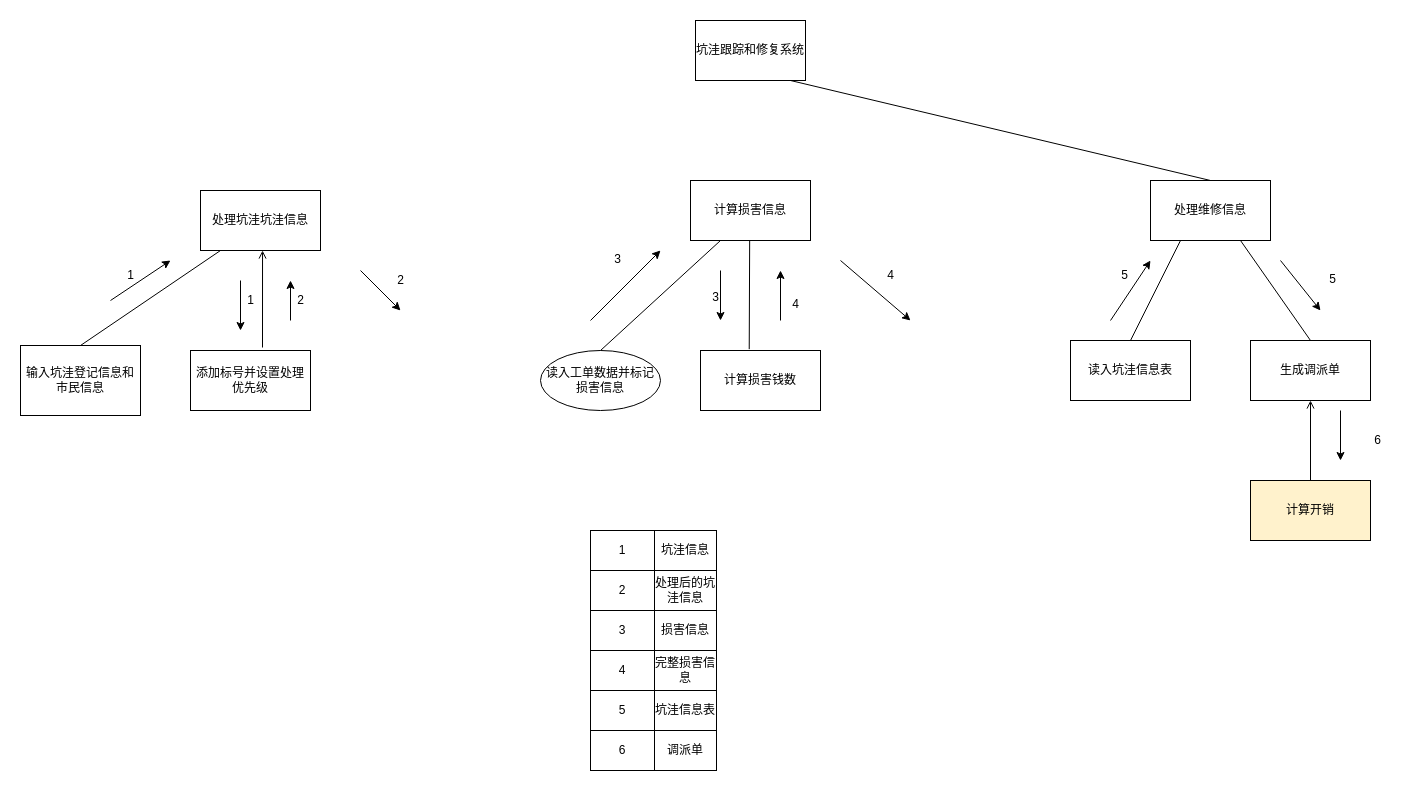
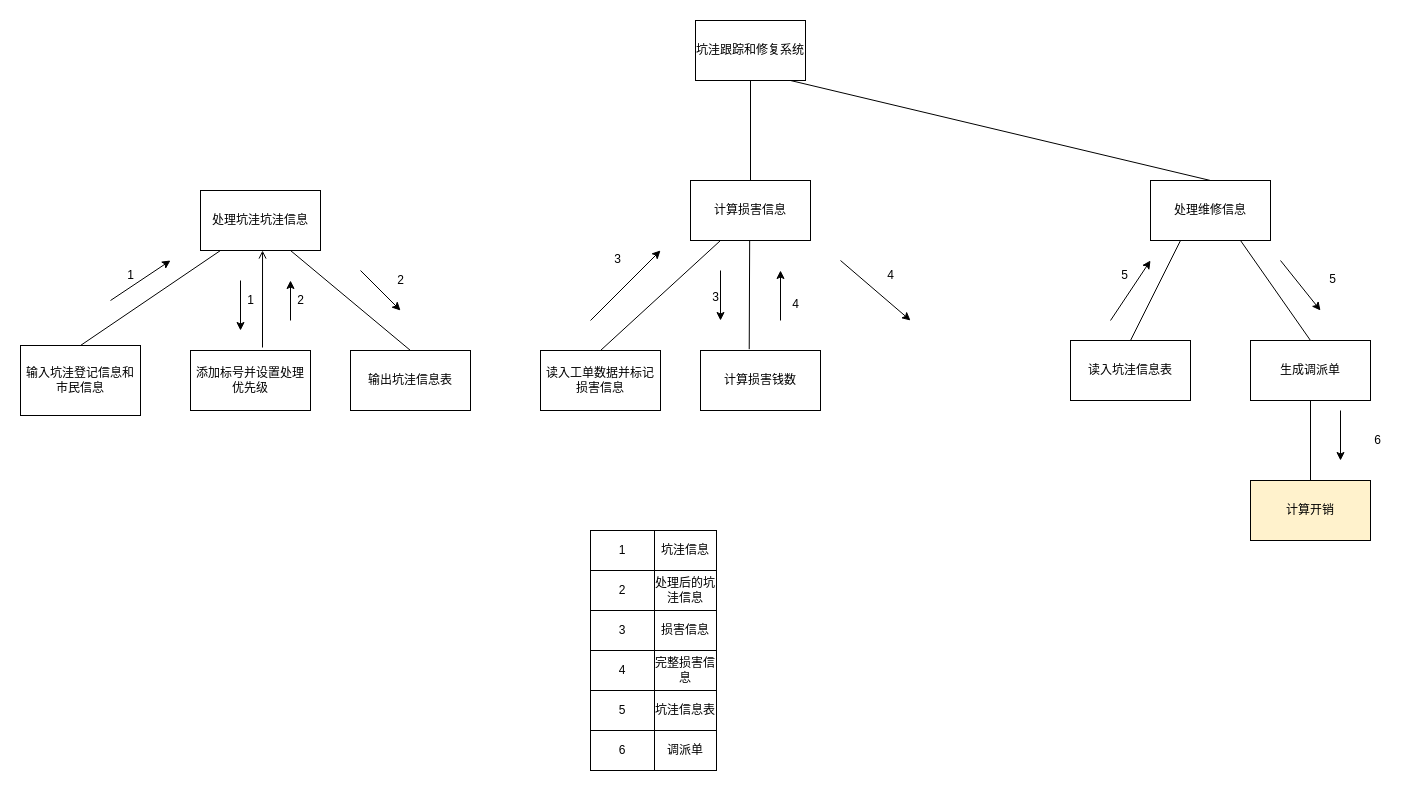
edge "坑洼跟踪和修复系统" -- "计算损害信息": added
edge "处理坑洼坑洼信息" -- "输出坑洼信息表": added
node "输出坑洼信息表": added
node "读入工单数据并标记损害信息": shape ellipse -> rectangle
edge "计算开销" -> "生成调派单": arrowhead open -> none
